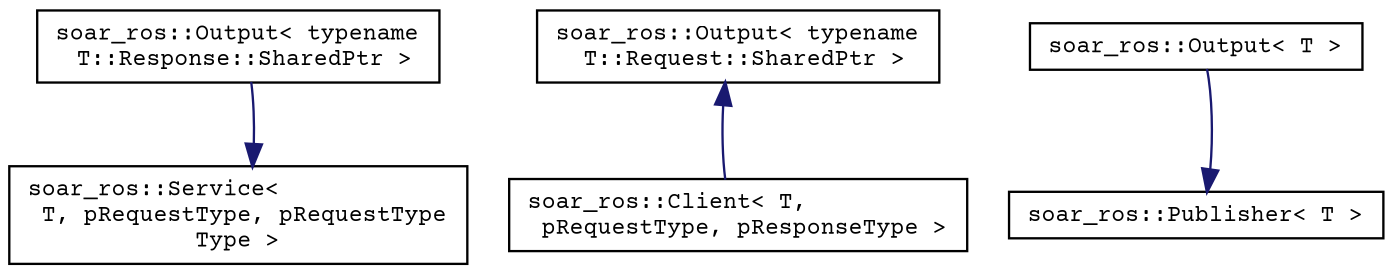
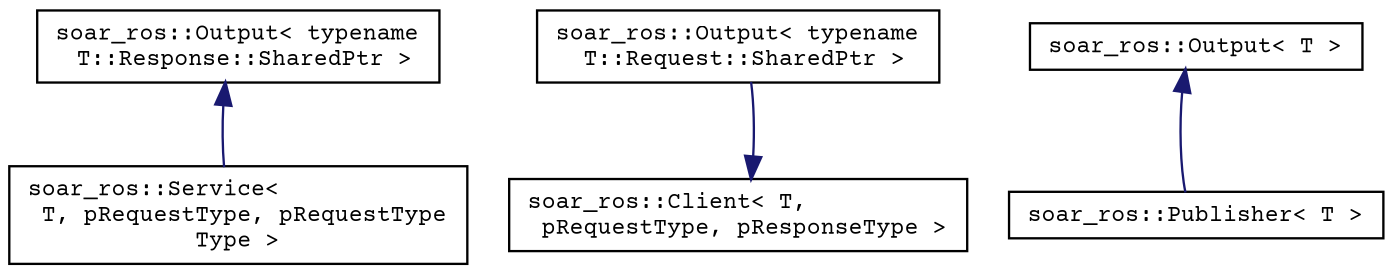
edge "soar_ros::Output< typename T::Response::SharedPtr >" -> "soar_ros::Service< T, pRequestType, pRequestType Type >": reversed
edge "soar_ros::Output< T >" -> "soar_ros::Publisher< T >": reversed
edge "soar_ros::Client< T, pRequestType, pResponseType >" -> "soar_ros::Output< typename T::Request::SharedPtr >": reversed
